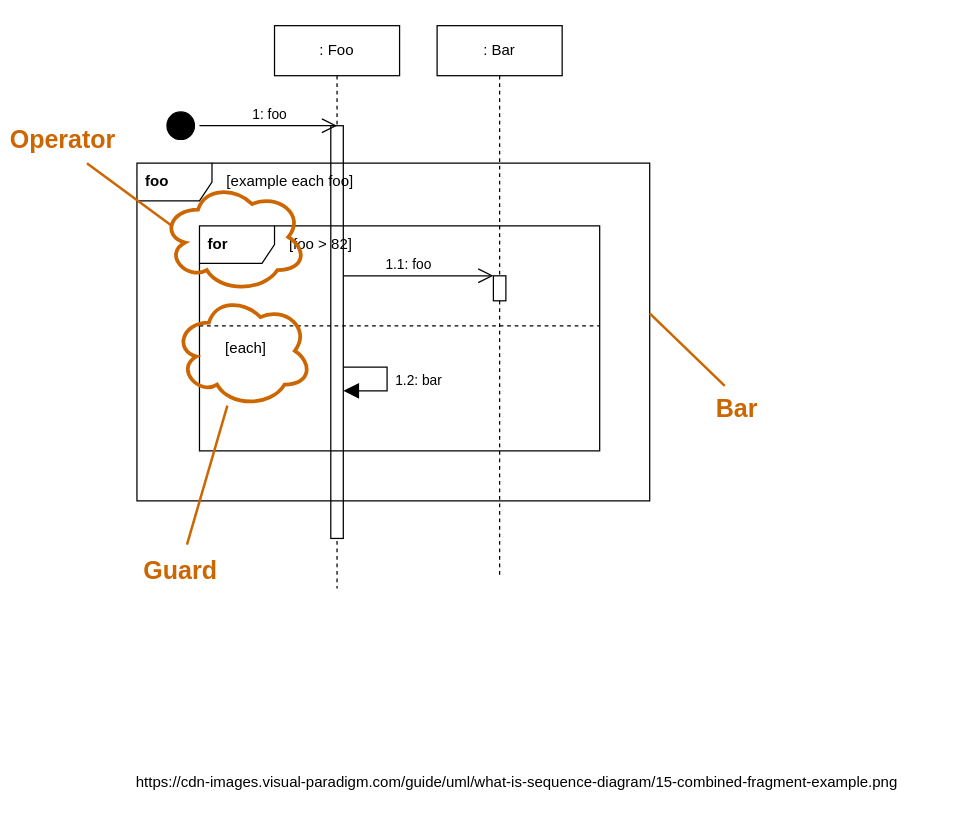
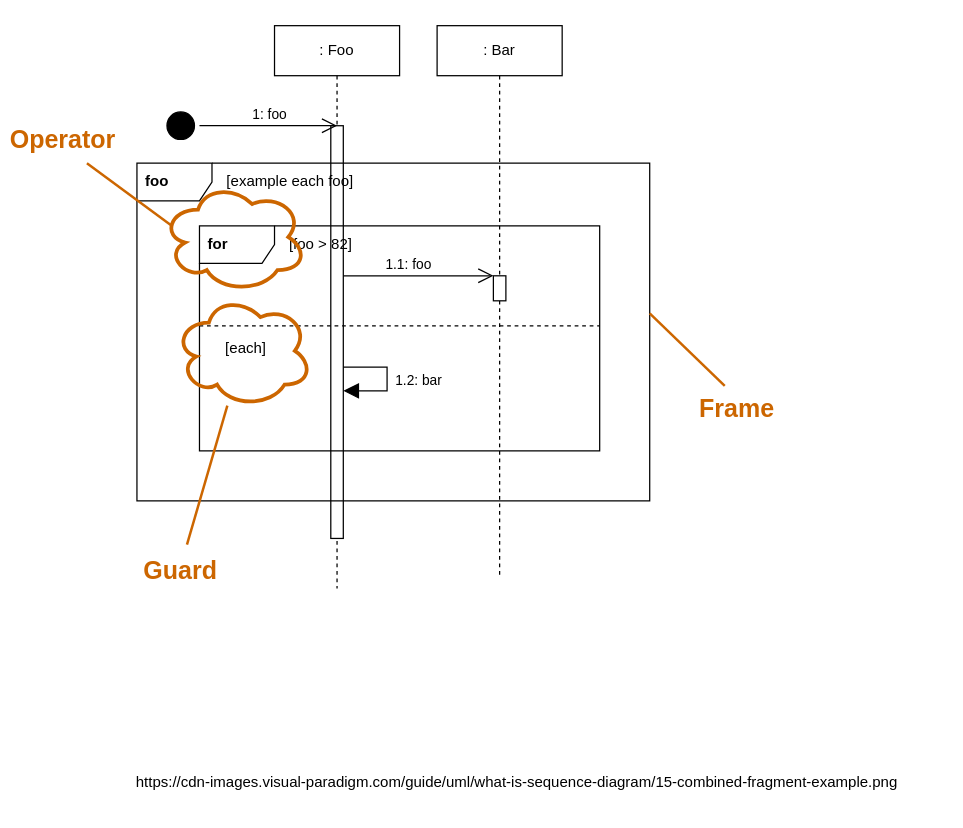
node "Bar": label "Bar" -> "Frame"
